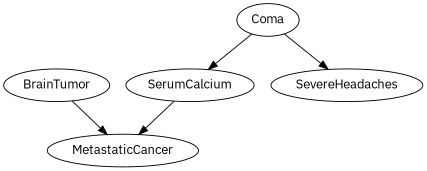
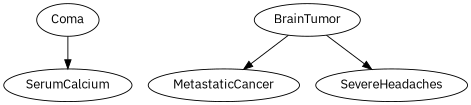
edge "Coma" -> "SevereHeadaches": now "BrainTumor" -> "SevereHeadaches"
edge "SerumCalcium" -> "MetastaticCancer": removed
